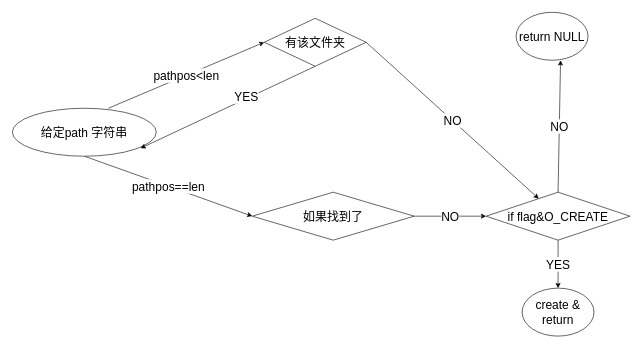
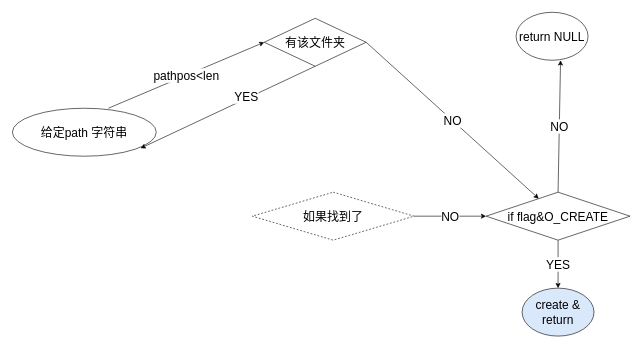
edge "给定path 字符串" -> "如果找到了": removed, label "pathpos==len"
node "如果找到了": style solid -> dashed
node "create & return": fillcolor #ffffff -> #dae8fc
